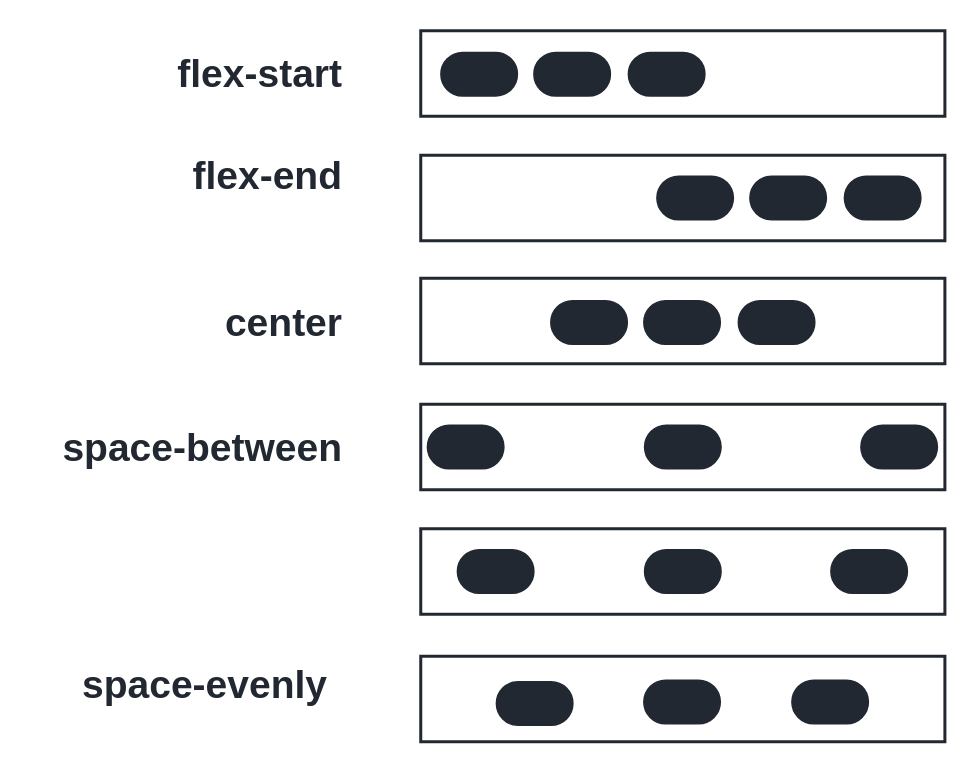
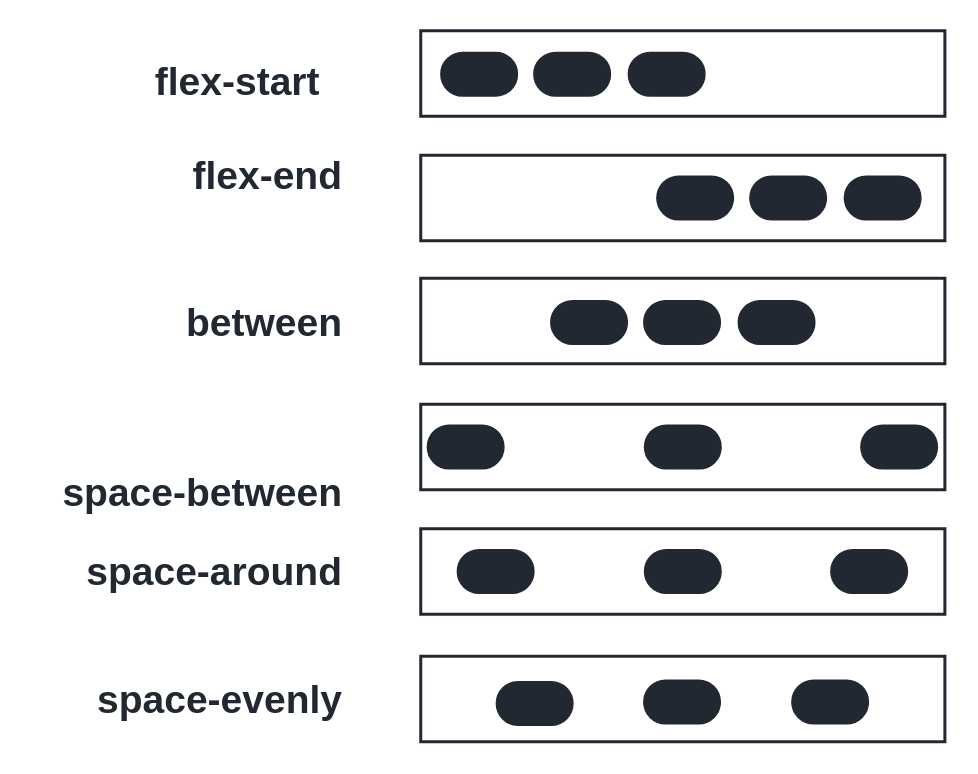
node "flex-start": moved (241, 74) -> (218, 81)
node "center": label "center" -> "between"
node "space-between": moved (203, 447) -> (203, 492)
node "space-around": added
node "space-evenly": moved (173, 684) -> (188, 699)
